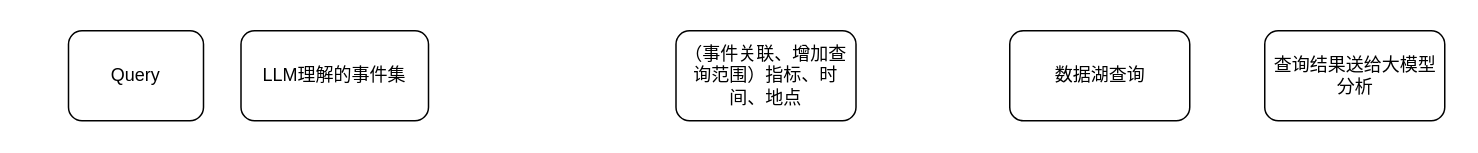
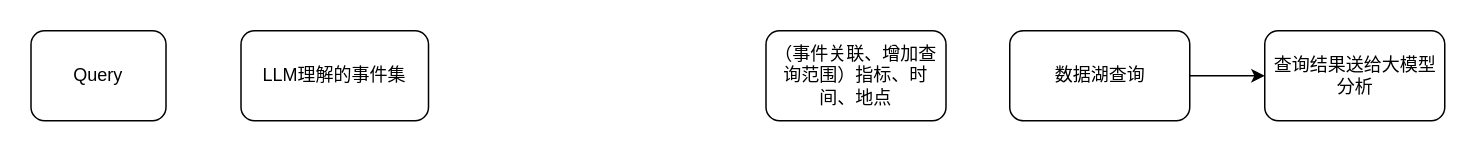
node "Query": moved (136, 76) -> (98, 76)
node "（事件关联、增加查询范围）指标、时间、地点": moved (766, 76) -> (856, 76)
edge "数据湖查询" -> "查询结果送给大模型分析": added
